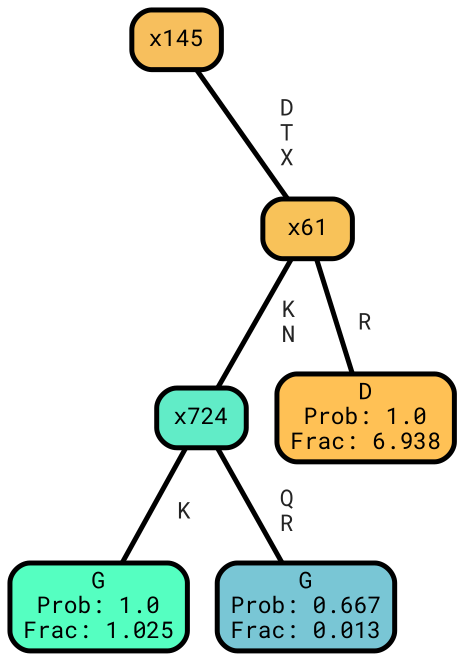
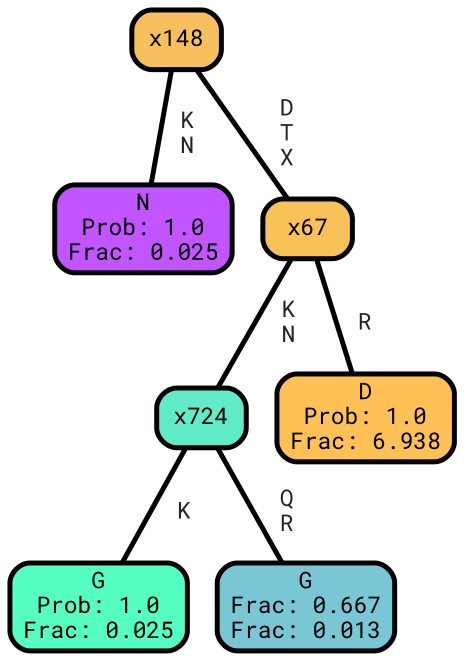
node "x145": label "x145" -> "x148"
node "N Prob: 1.0 Frac: 0.025": added
node "x61": label "x61" -> "x67"
node "G Prob: 1.0 Frac: 1.025": label "G Prob: 1.0 Frac: 1.025" -> "G Prob: 1.0 Frac: 0.025"
node "G Prob: 0.667 Frac: 0.013": label "G Prob: 0.667 Frac: 0.013" -> "G Frac: 0.667 Frac: 0.013"
